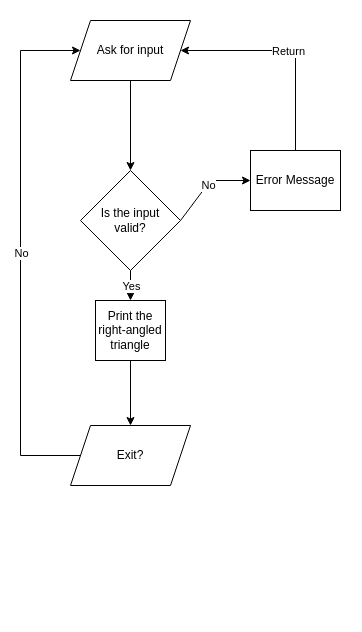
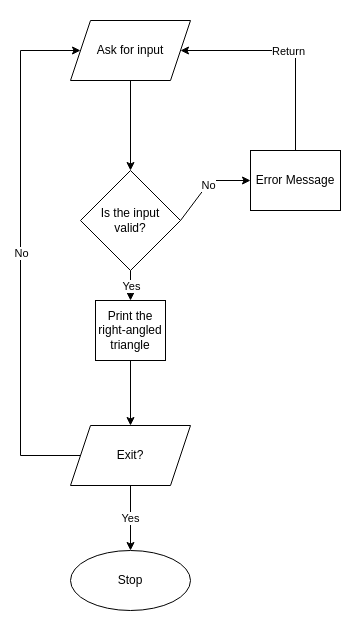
edge "Exit?" -> "Stop": added, label "Yes"
node "Stop": added
